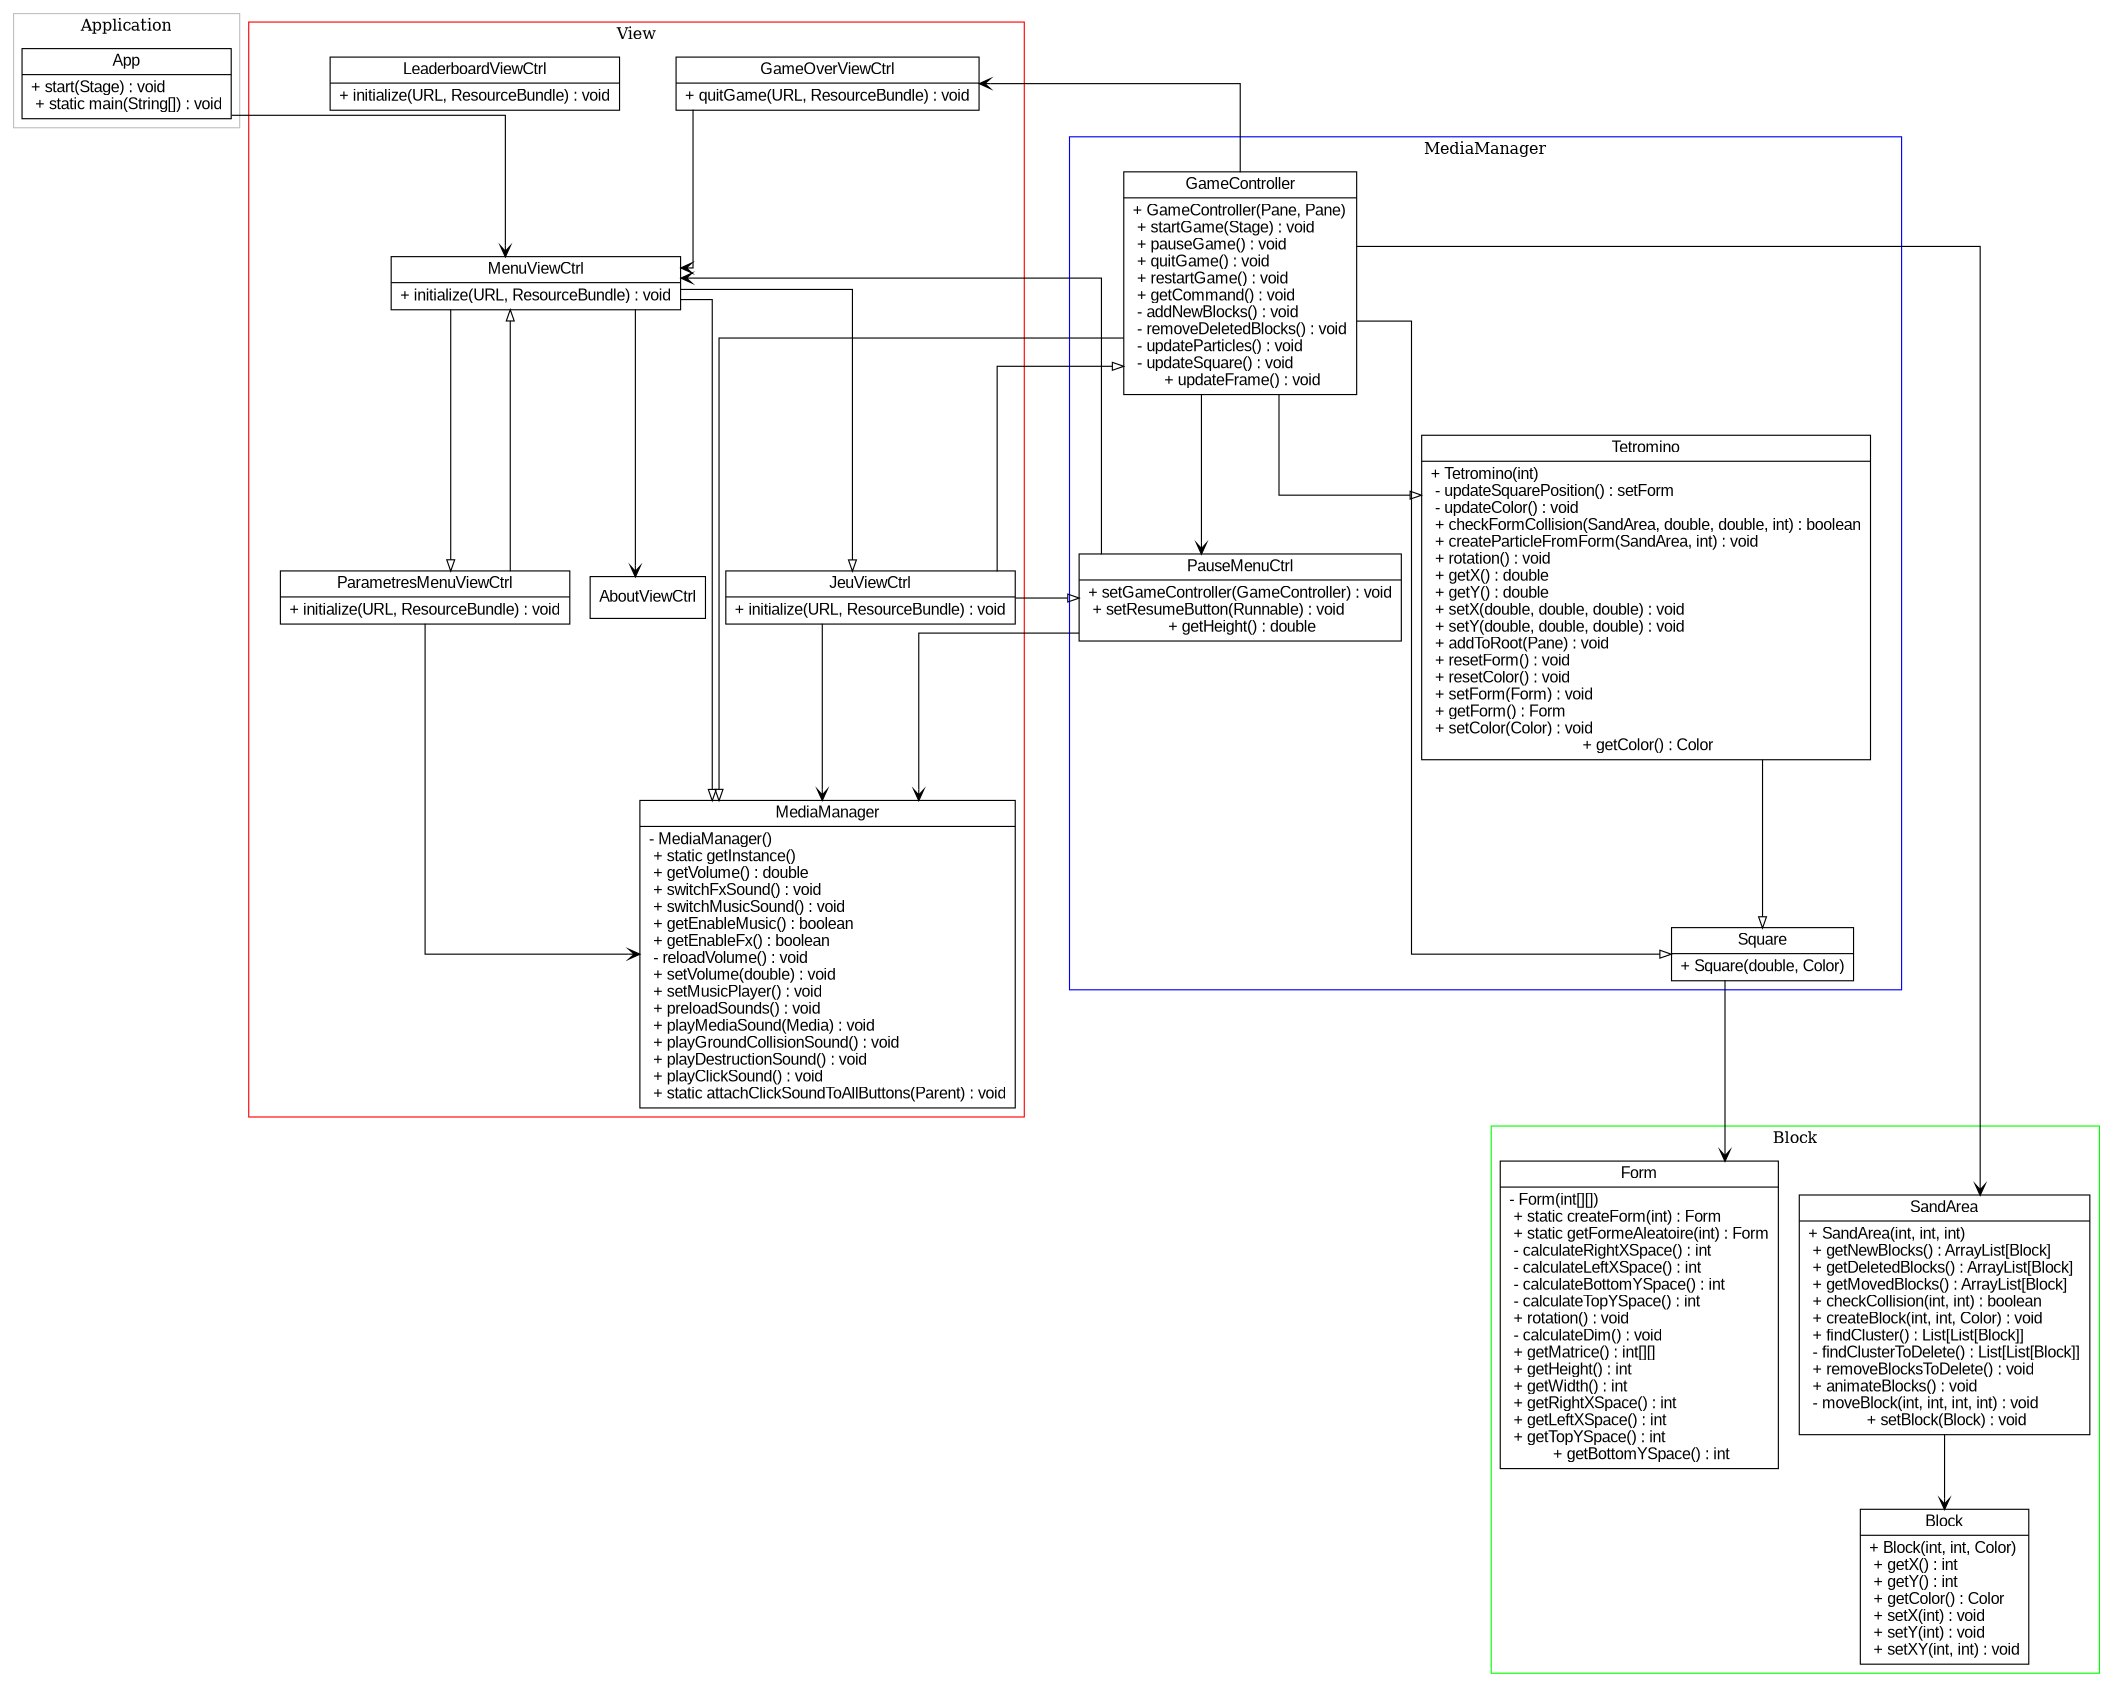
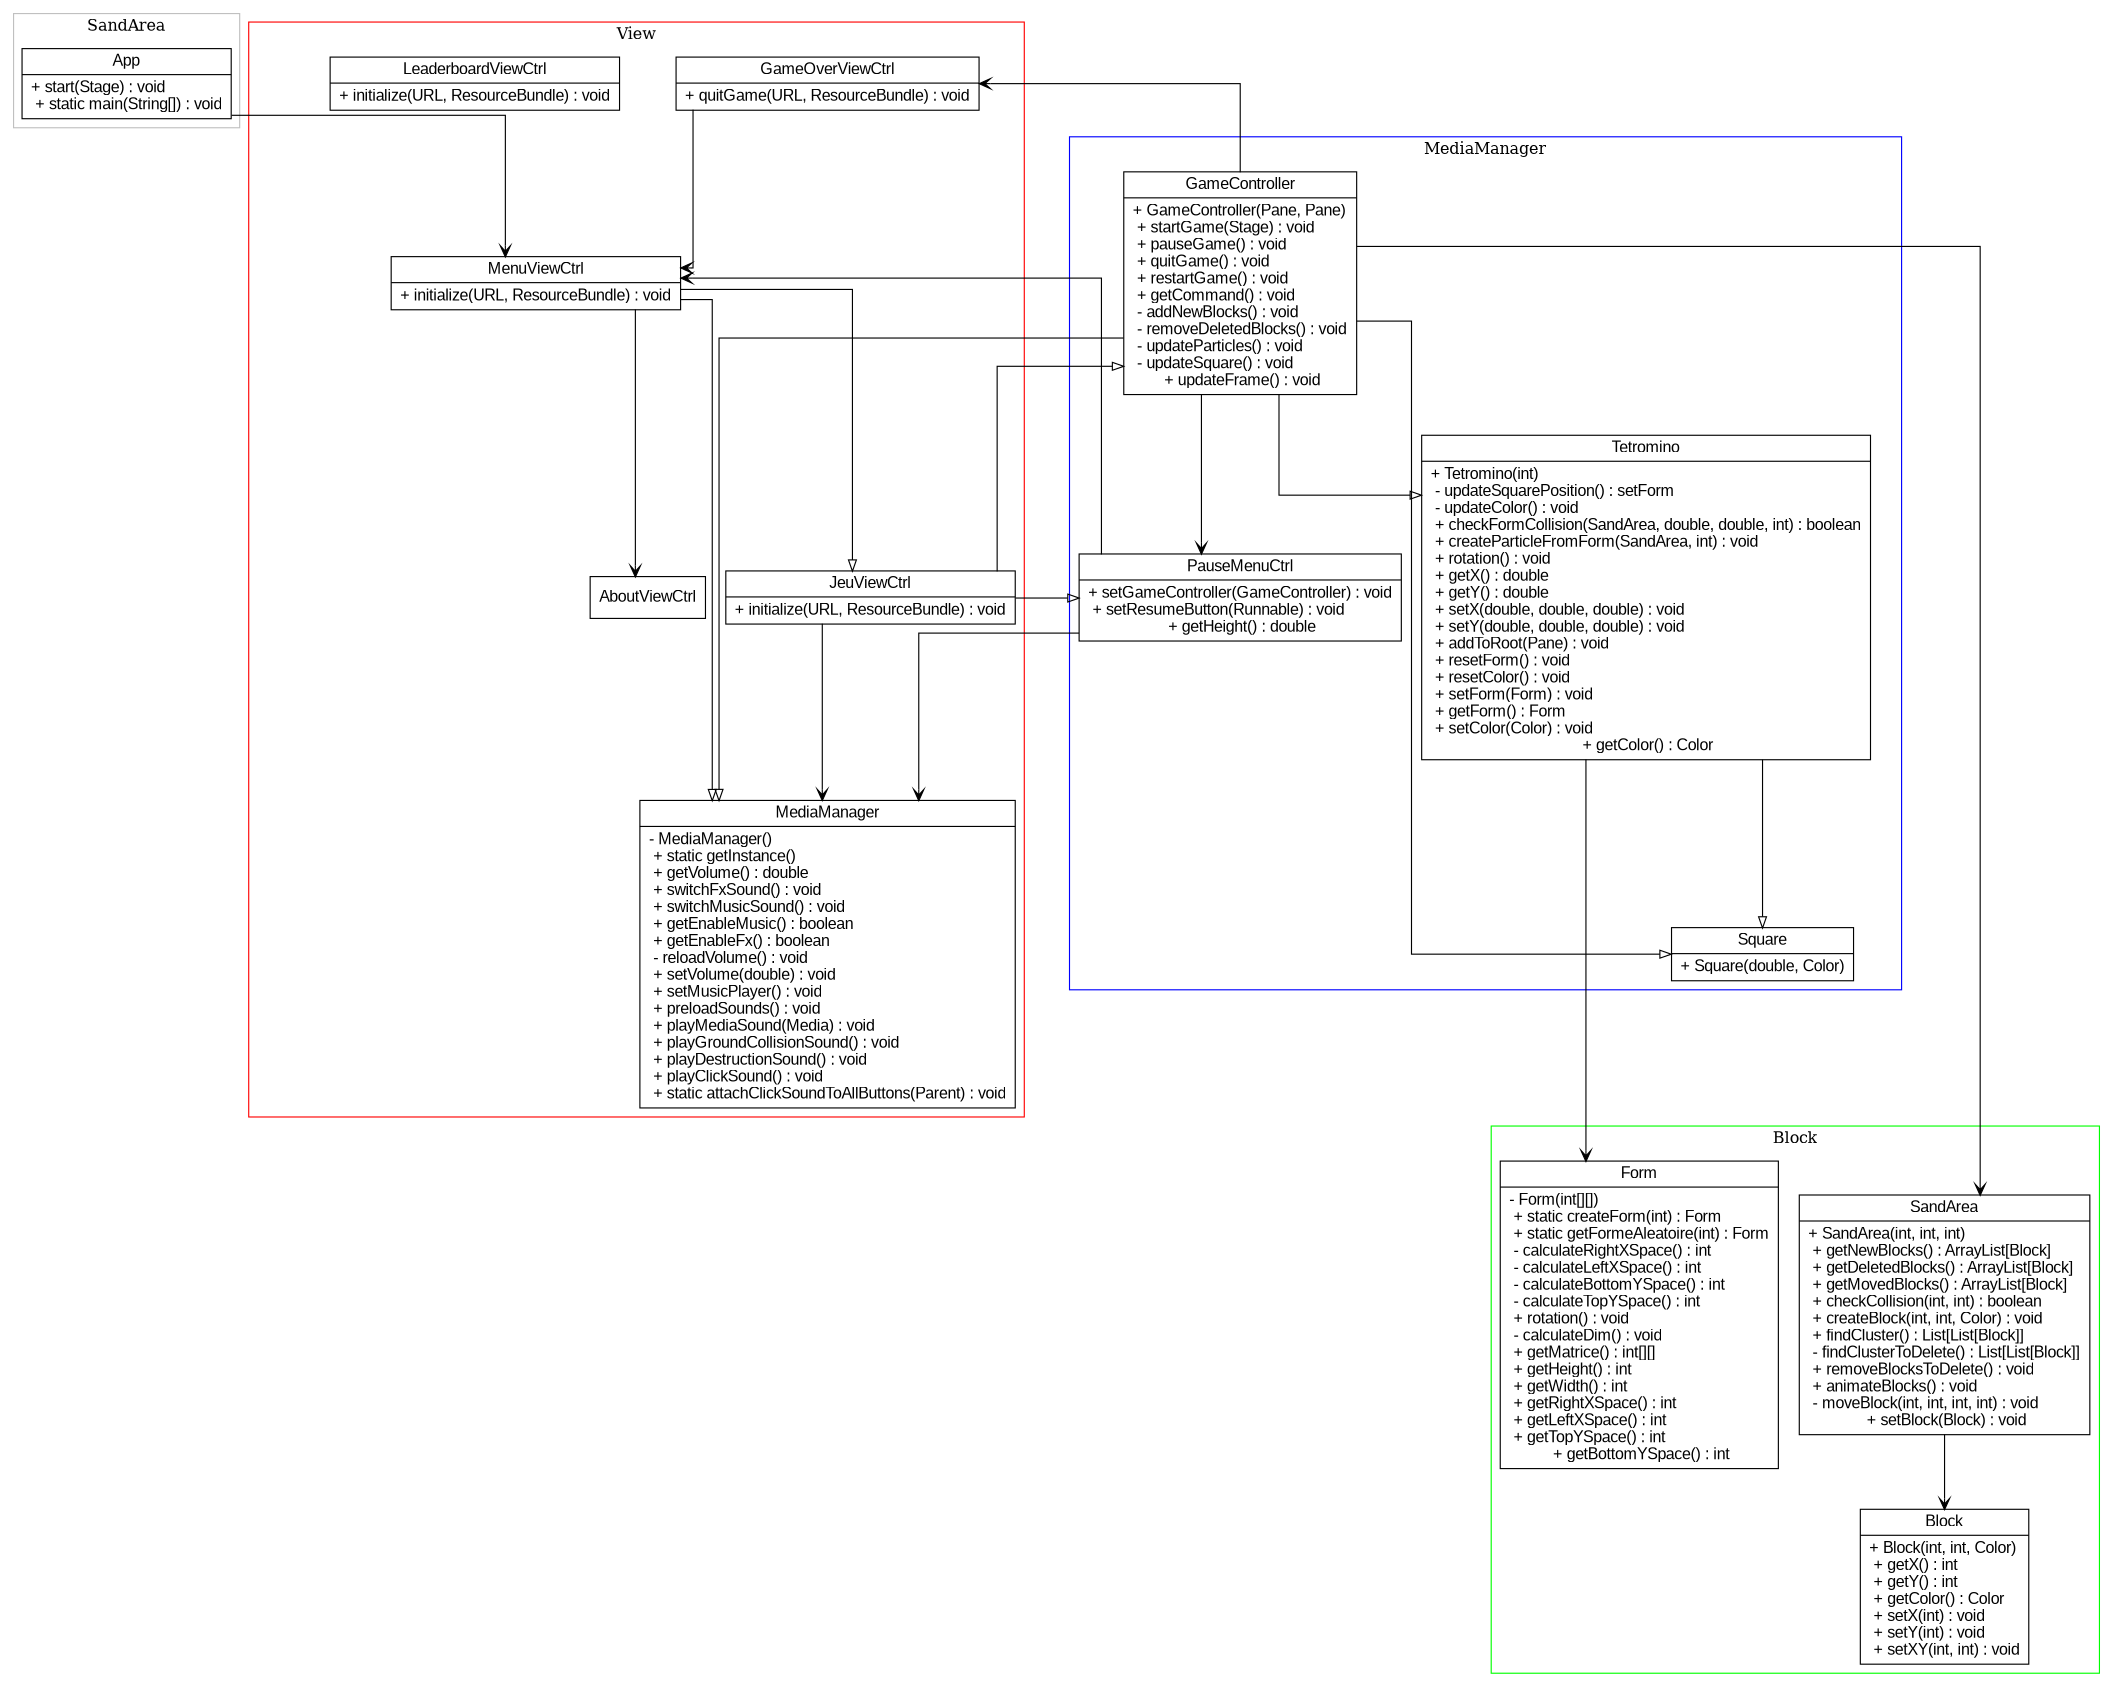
cluster "Application": label "Application" -> "SandArea"
node "ParametresMenuViewCtrl": removed
edge "Square" -> "Form": now "Tetromino" -> "Form"
